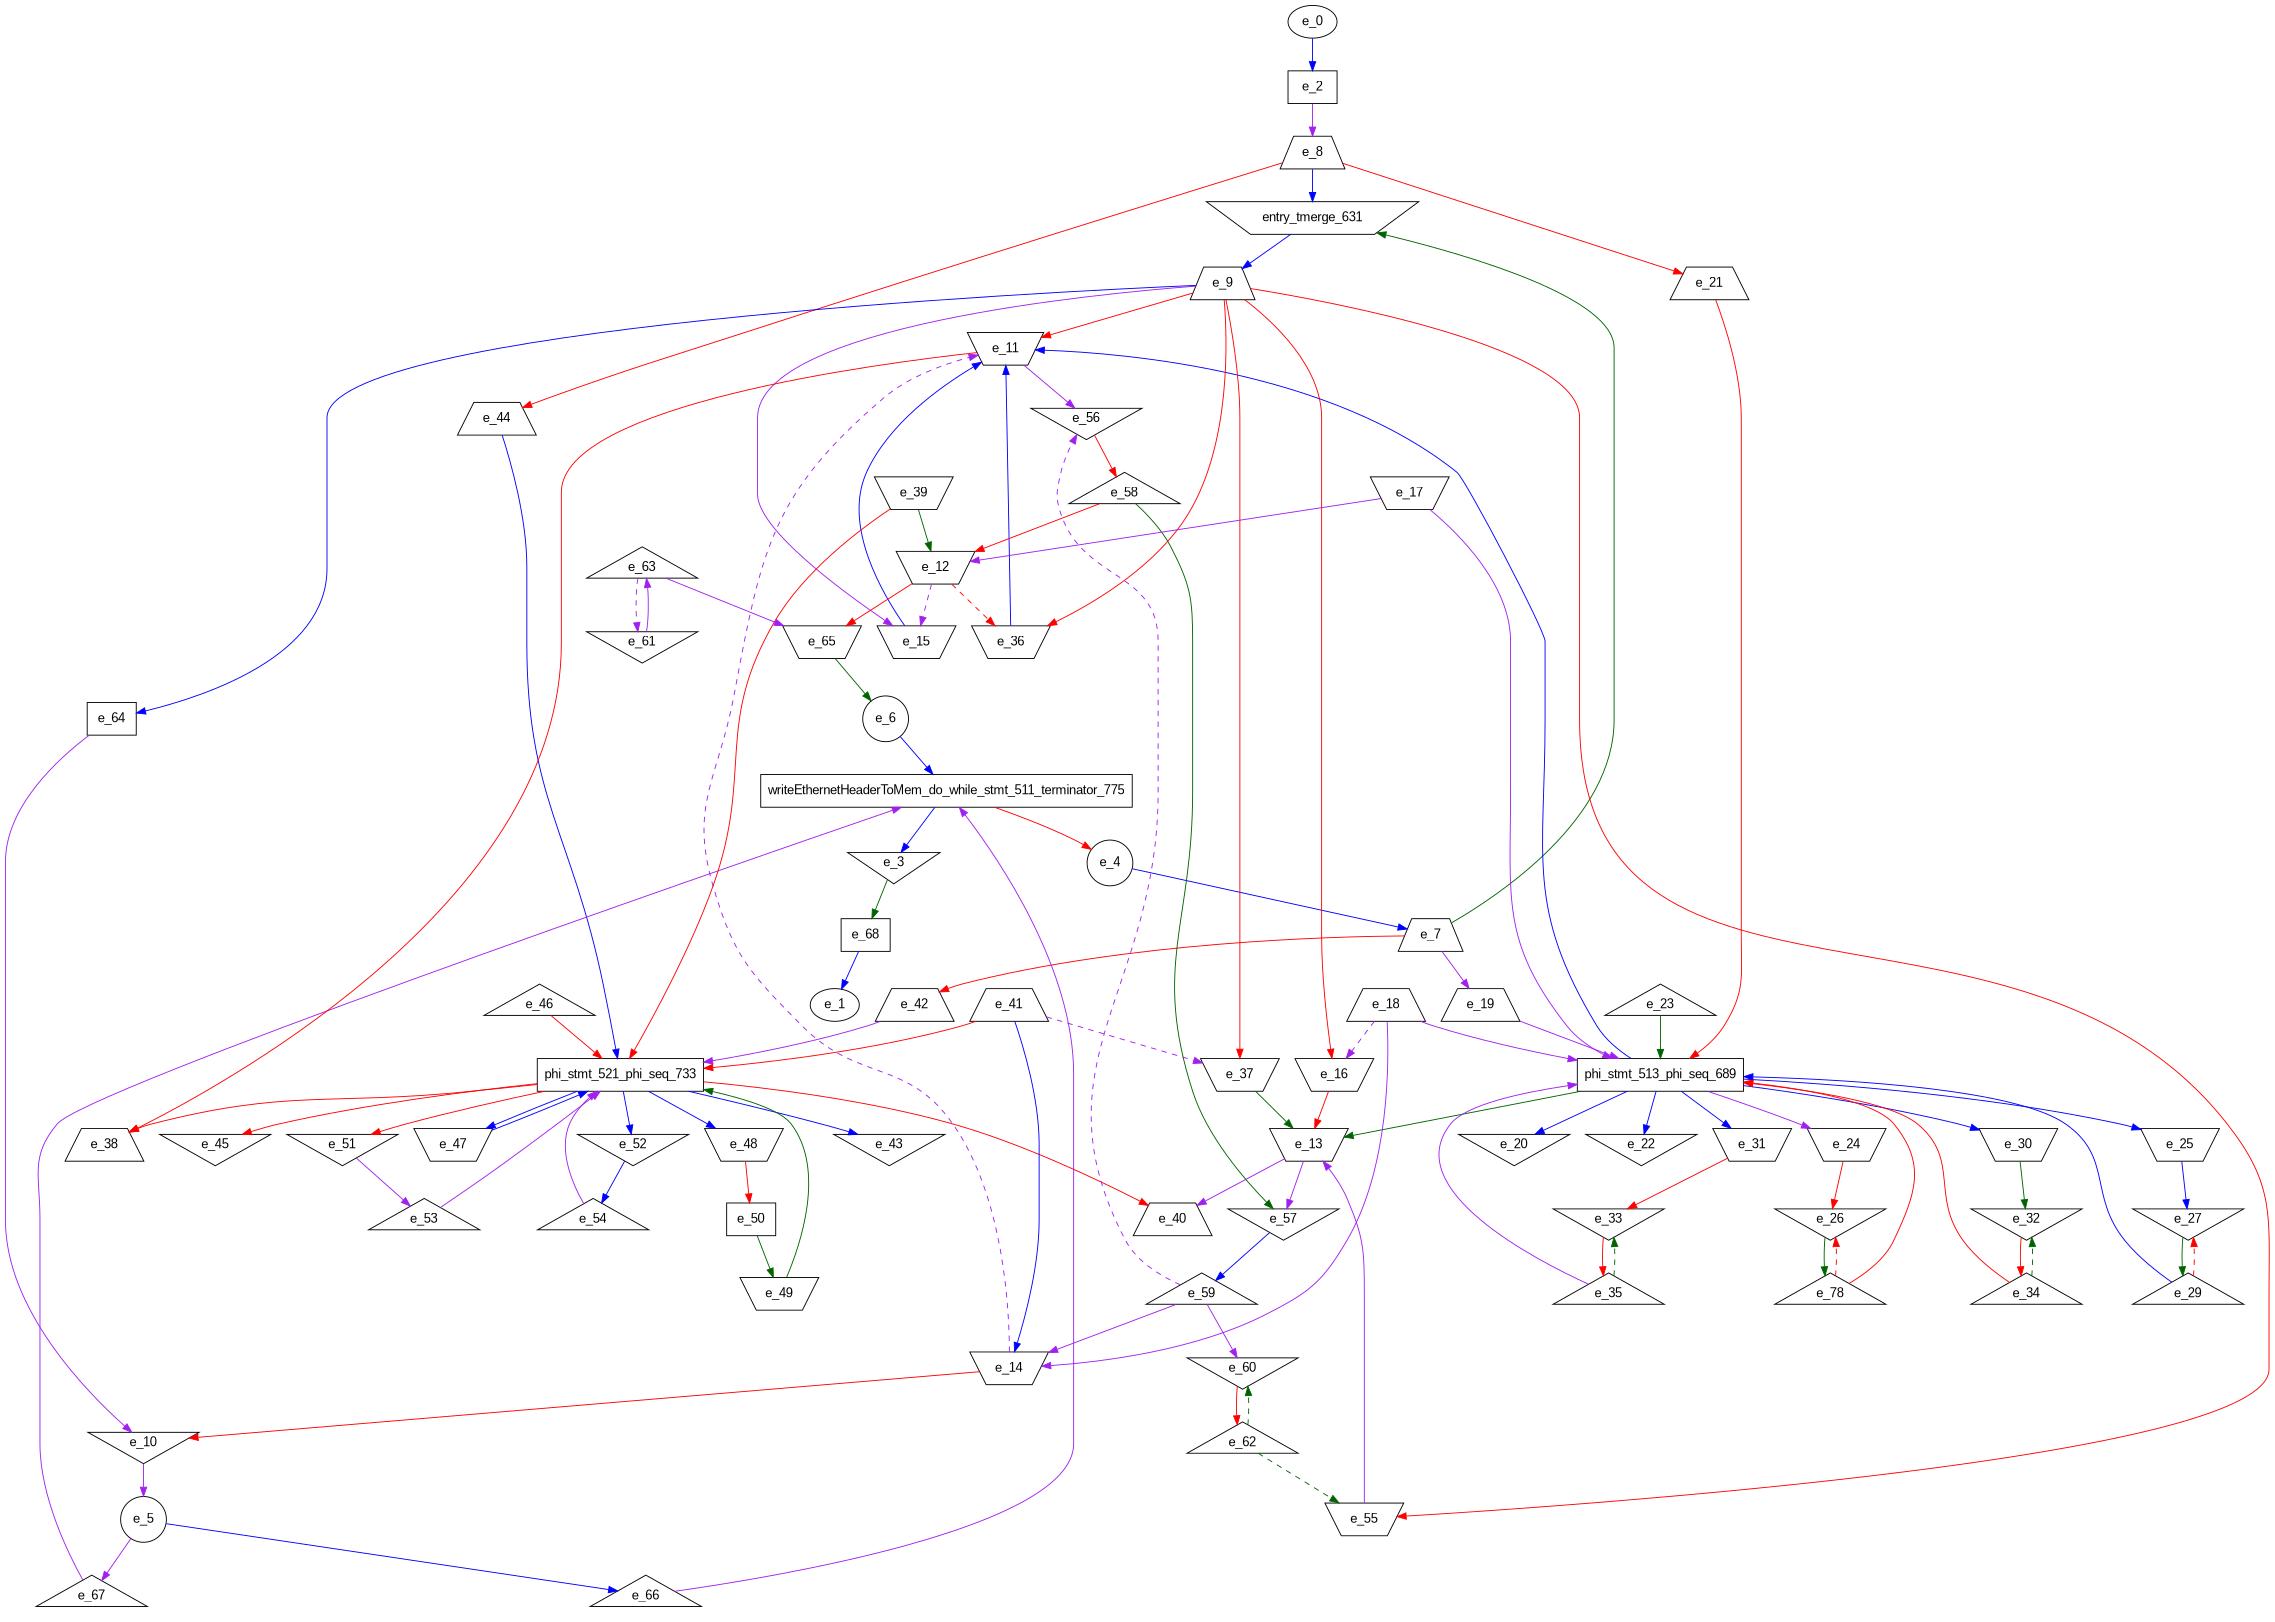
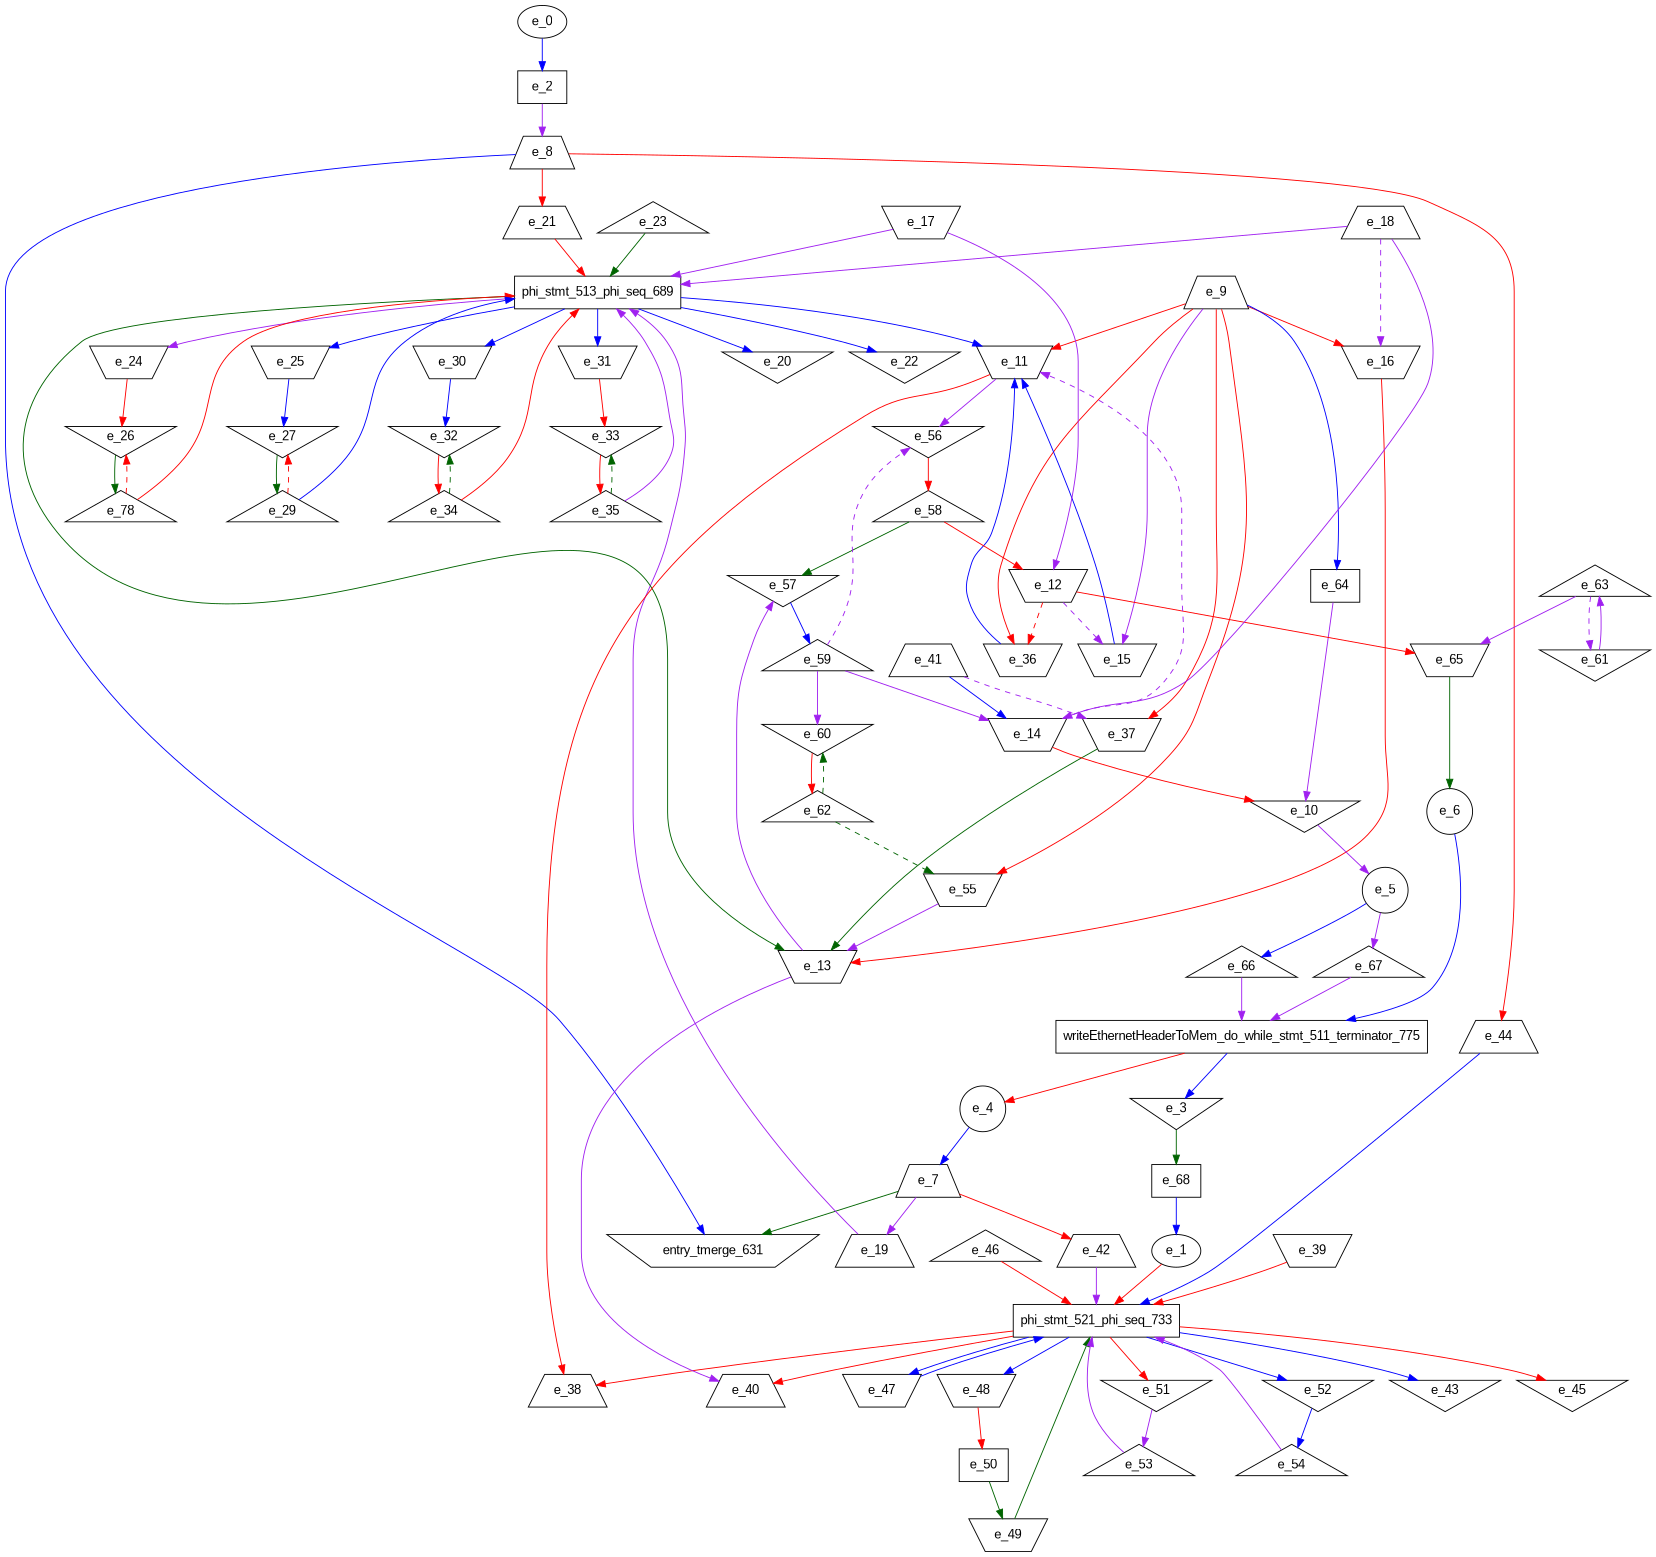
edge "entry_tmerge_631" -> "e_9": removed
edge "e_39" -> "e_12": removed
edge "e_41" -> "phi_stmt_521_phi_seq_733": now "e_1" -> "phi_stmt_521_phi_seq_733"
edge "e_30" -> "e_32": color darkgreen -> blue
